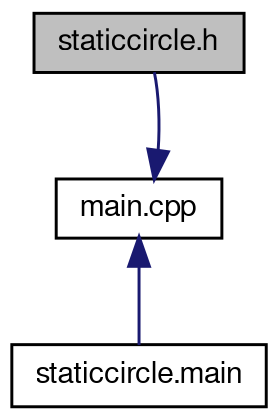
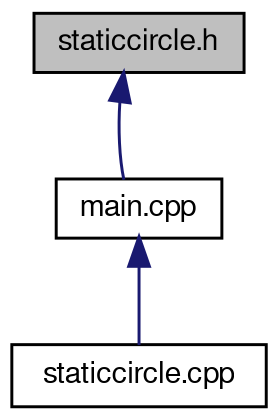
edge "staticcircle.h" -> "main.cpp": reversed
node "staticcircle.main": label "staticcircle.main" -> "staticcircle.cpp"
